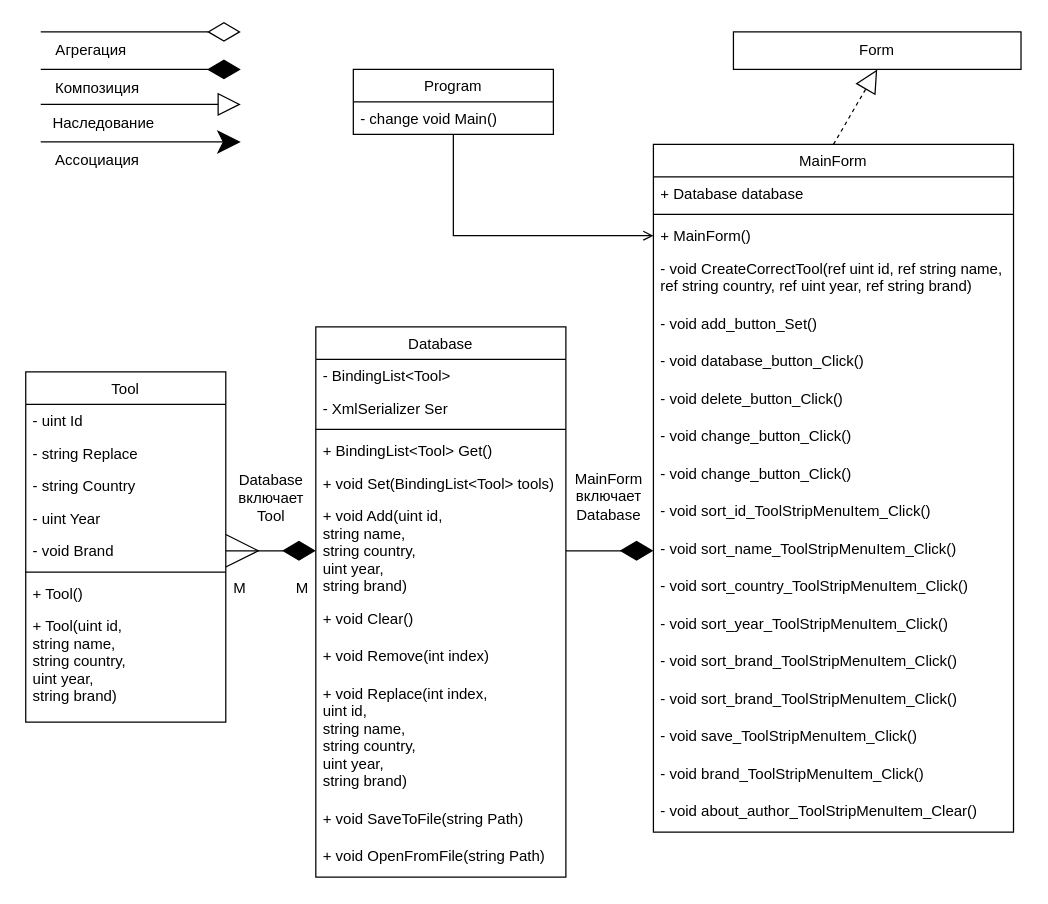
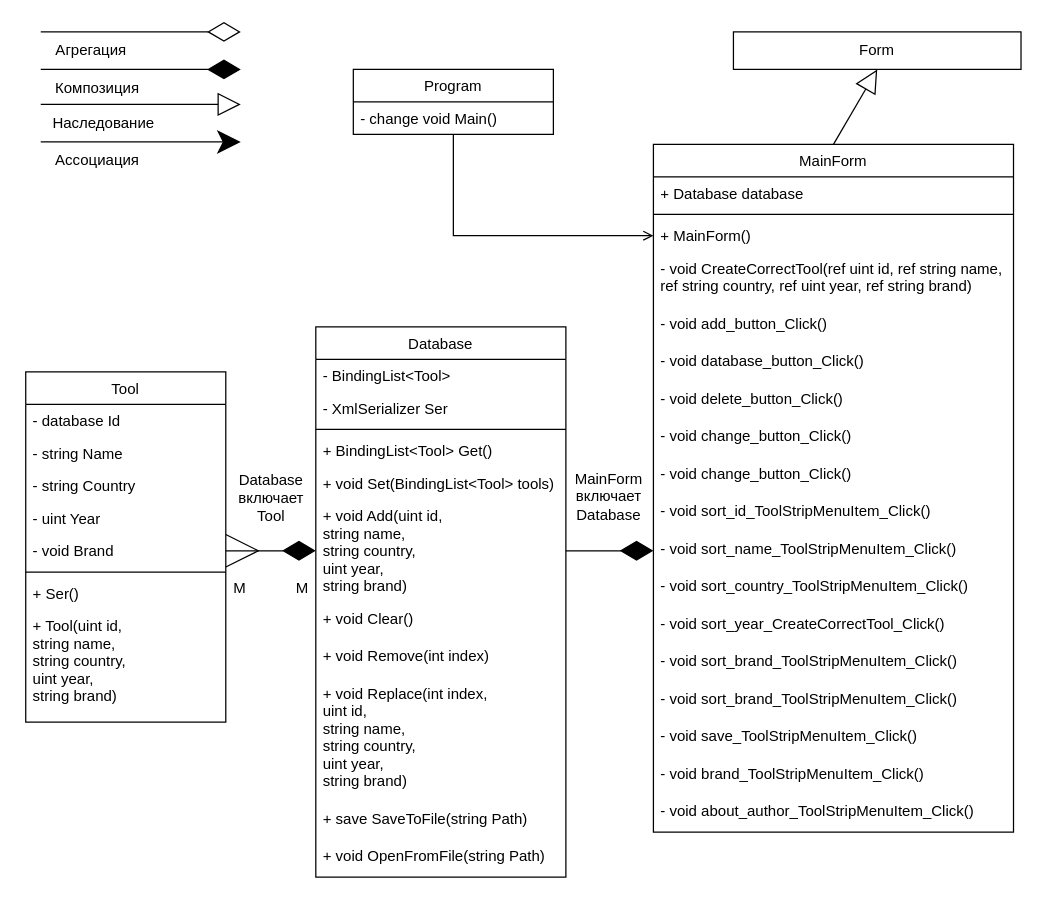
edge "MainForm" -> "Form": style dashed -> solid
node "- void add_button_Set()": label "- void add_button_Set()" -> "- void add_button_Click()"
node "- uint Id": label "- uint Id" -> "- database Id"
node "- string Replace": label "- string Replace" -> "- string Name"
node "+ Tool()": label "+ Tool()" -> "+ Ser()"
node "- void sort_year_ToolStripMenuItem_Click()": label "- void sort_year_ToolStripMenuItem_Click()" -> "- void sort_year_CreateCorrectTool_Click()"
node "- void about_author_ToolStripMenuItem_Clear()": label "- void about_author_ToolStripMenuItem_Clear()" -> "- void about_author_ToolStripMenuItem_Click()"
node "+ void SaveToFile(string Path)": label "+ void SaveToFile(string Path)" -> "+ save SaveToFile(string Path)"
